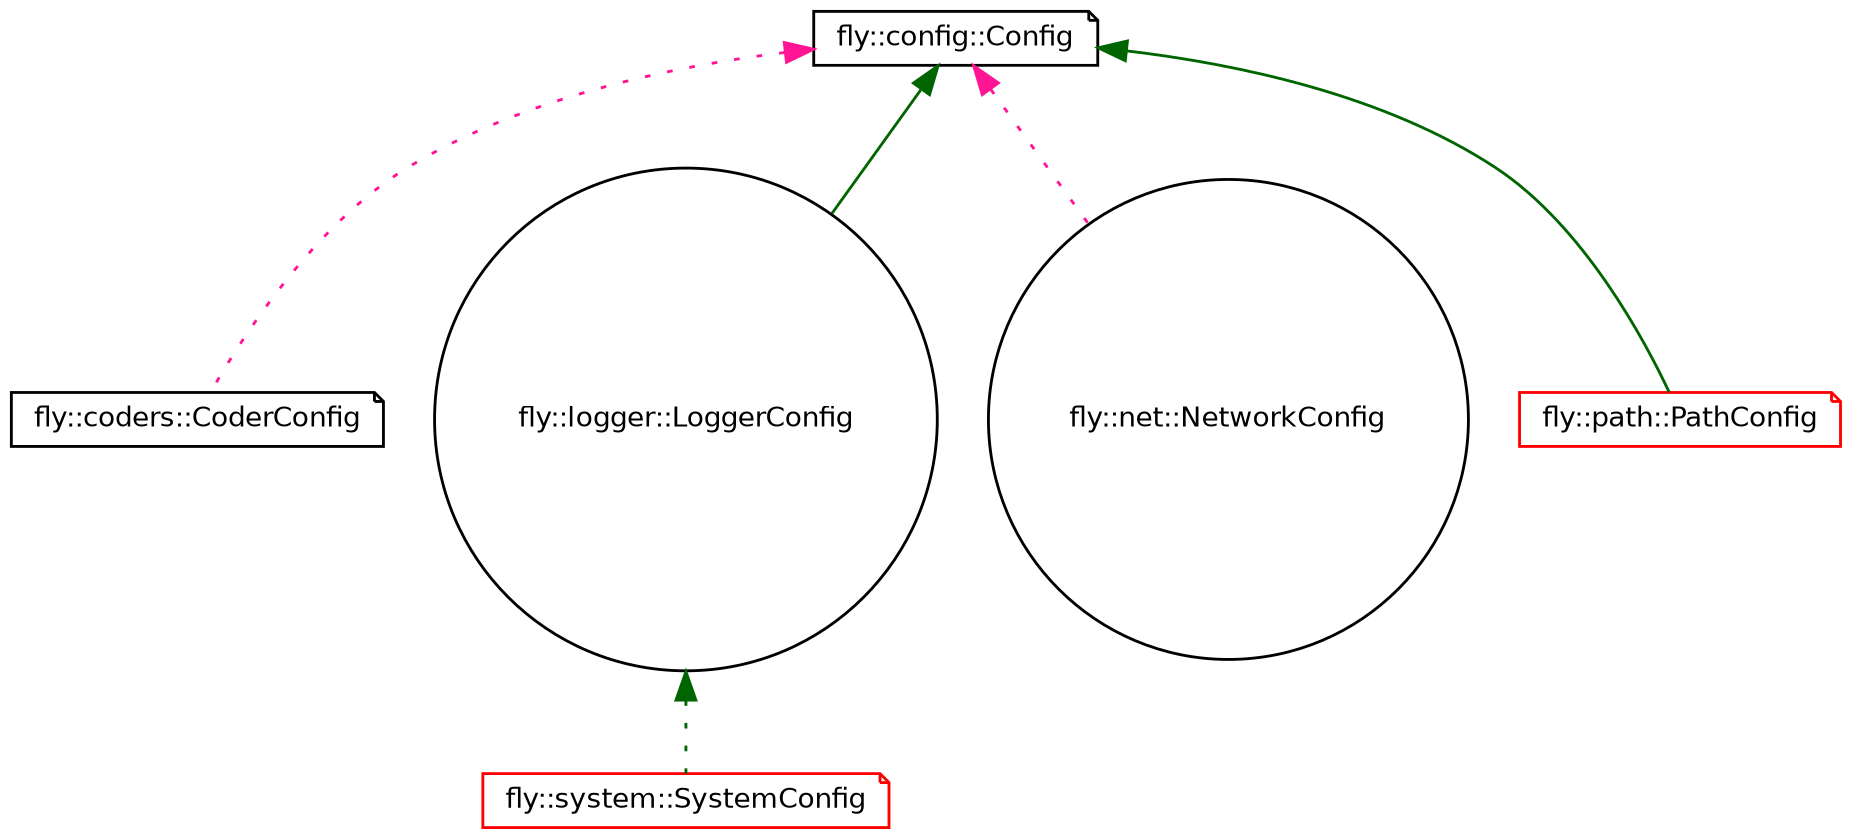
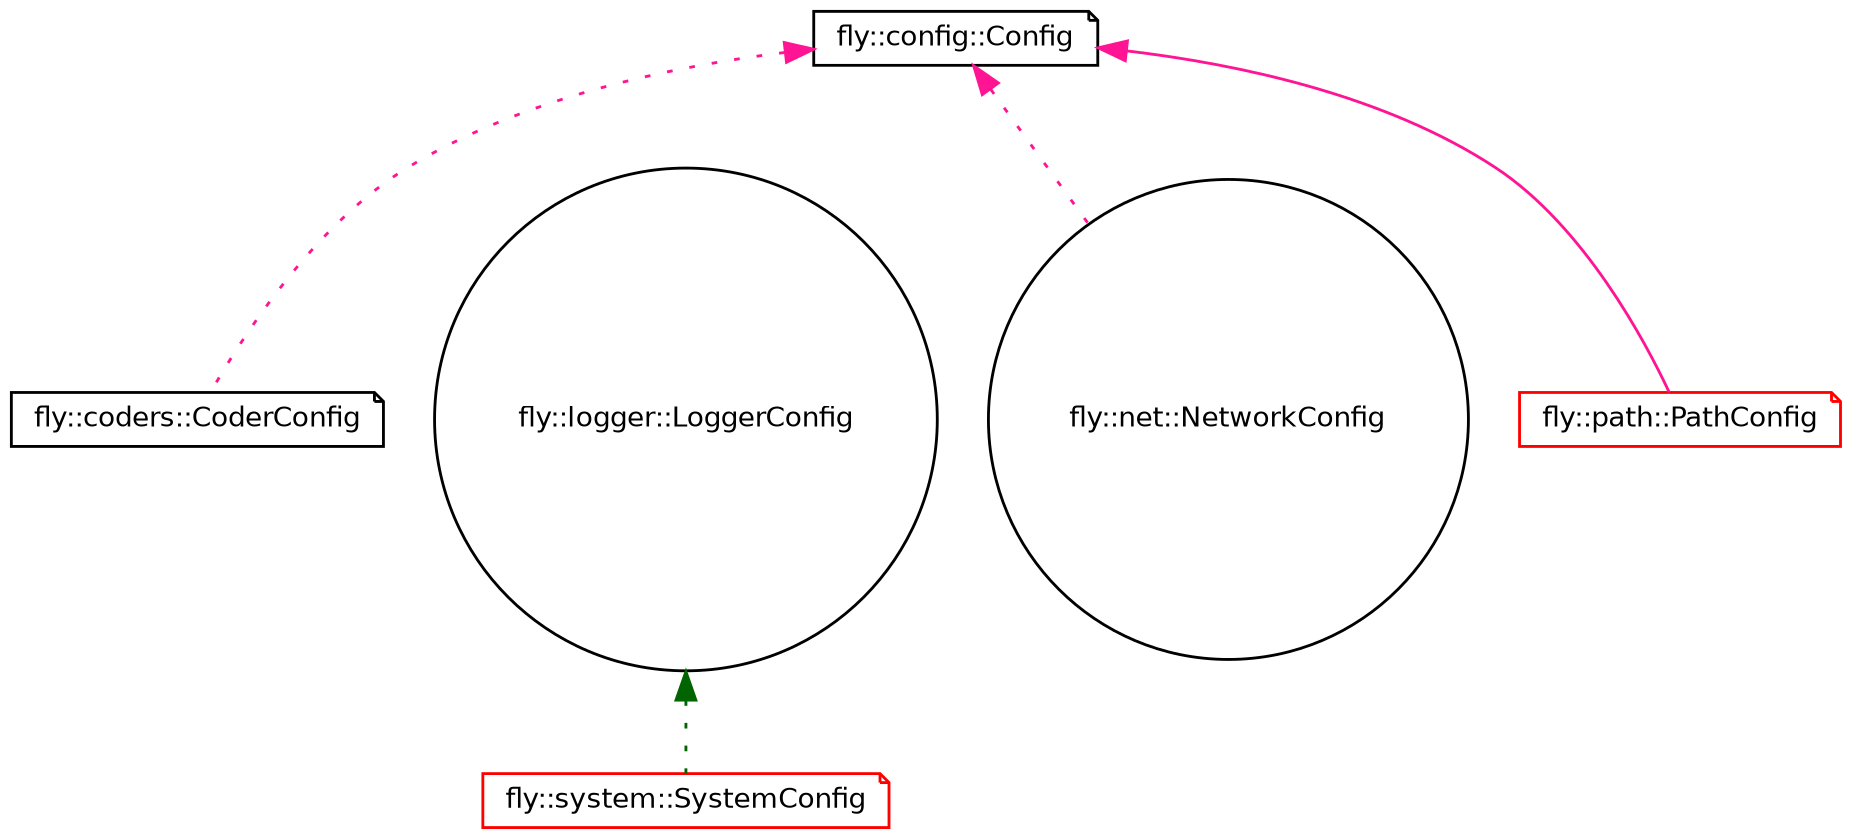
edge "fly::path::PathConfig" -> "fly::config::Config": color darkgreen -> deeppink
edge "fly::logger::LoggerConfig" -> "fly::config::Config": removed
